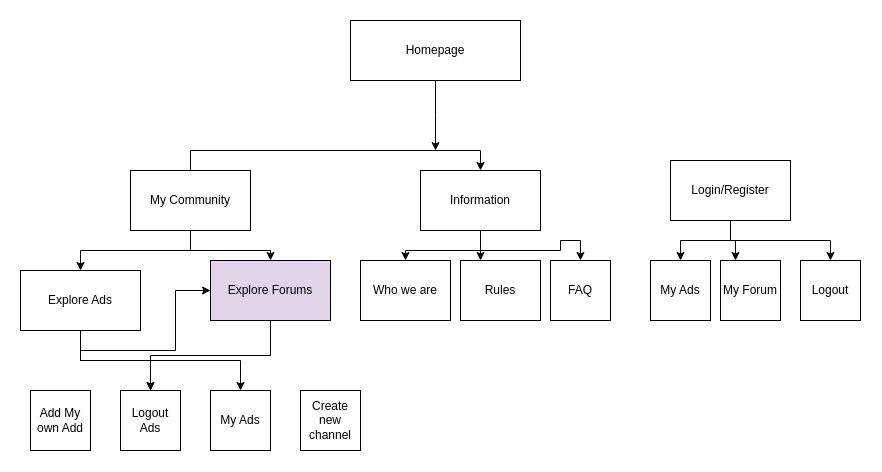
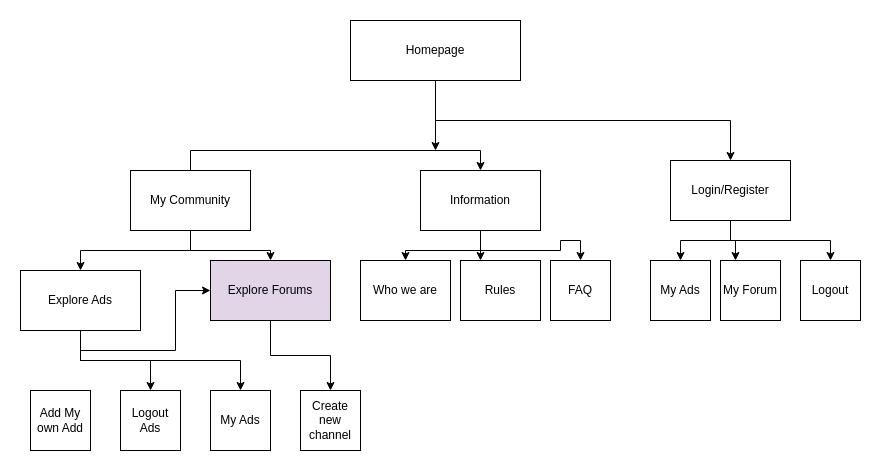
edge "Homepage" -> "Login/Register": added
edge "Explore Forums" -> "Logout Ads": now "Explore Forums" -> "Create new channel"
